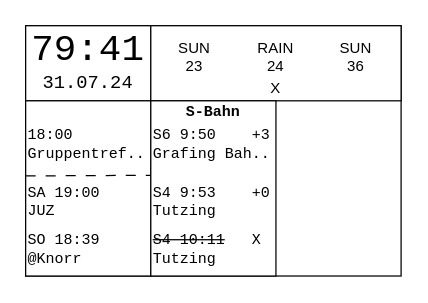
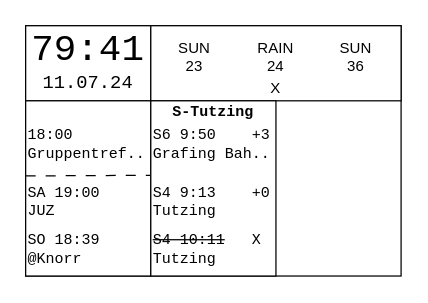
node "31.07.24": label "31.07.24" -> "11.07.24"
node "S-Bahn": label "S-Bahn" -> "S-Tutzing"
node "S4 9:53 +0 Tutzing": label "S4 9:53 +0 Tutzing" -> "S4 9:13 +0 Tutzing"
